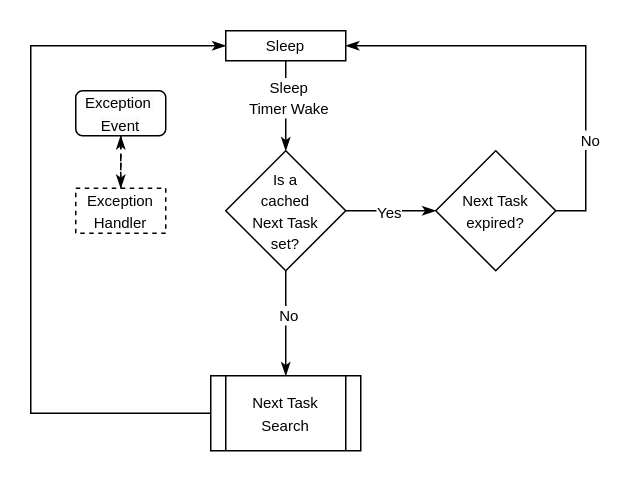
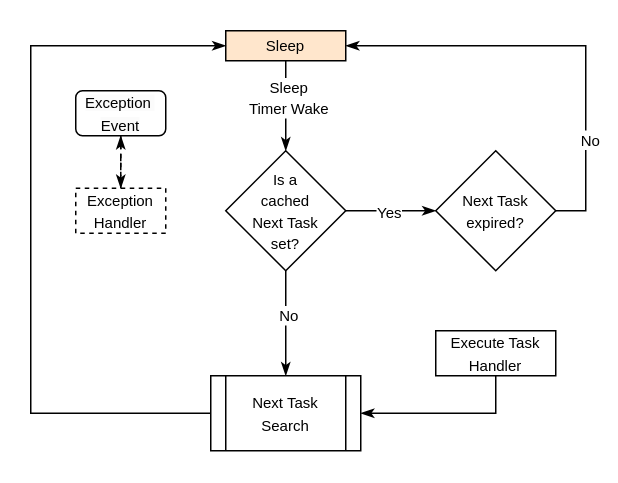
node "Sleep": fillcolor #ffffff -> #ffe6cc
node "Execute Task Handler": added
edge "Execute Task Handler" -> "Next Task Search": added
